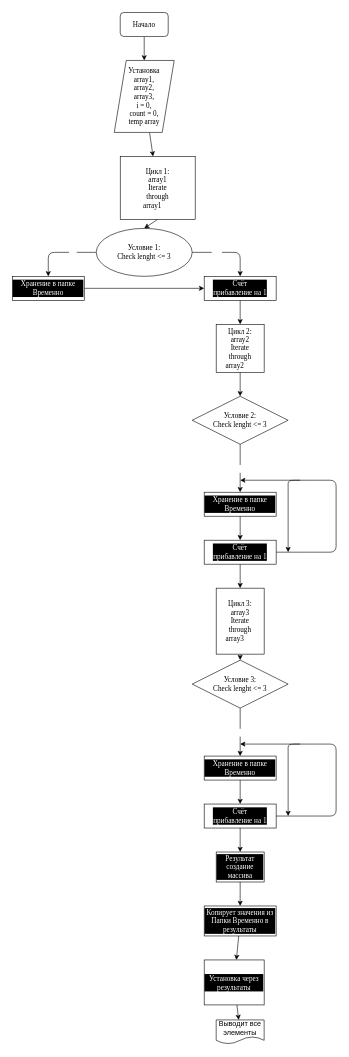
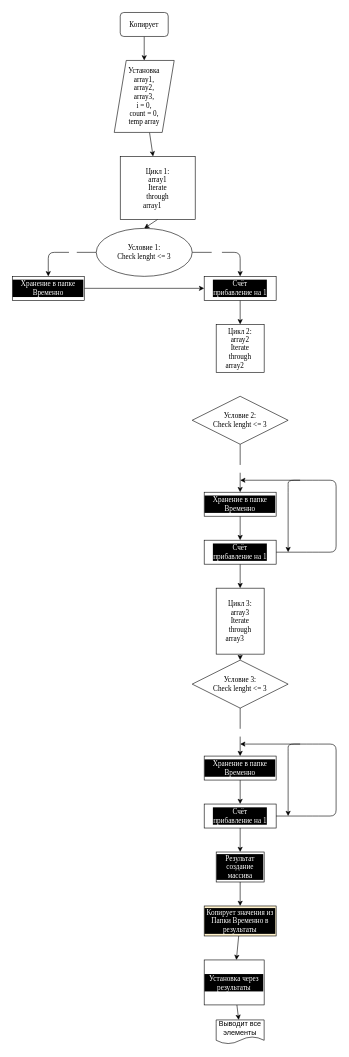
node "Начало": label "Начало" -> "Копирует"
edge "Цикл 2: array2 Iterate through array2" -> "Условие 2: Check lenght <= 3": removed
node "Копирует значения из Папки Временно в результаты": fillcolor #ffffff -> #fff2cc
